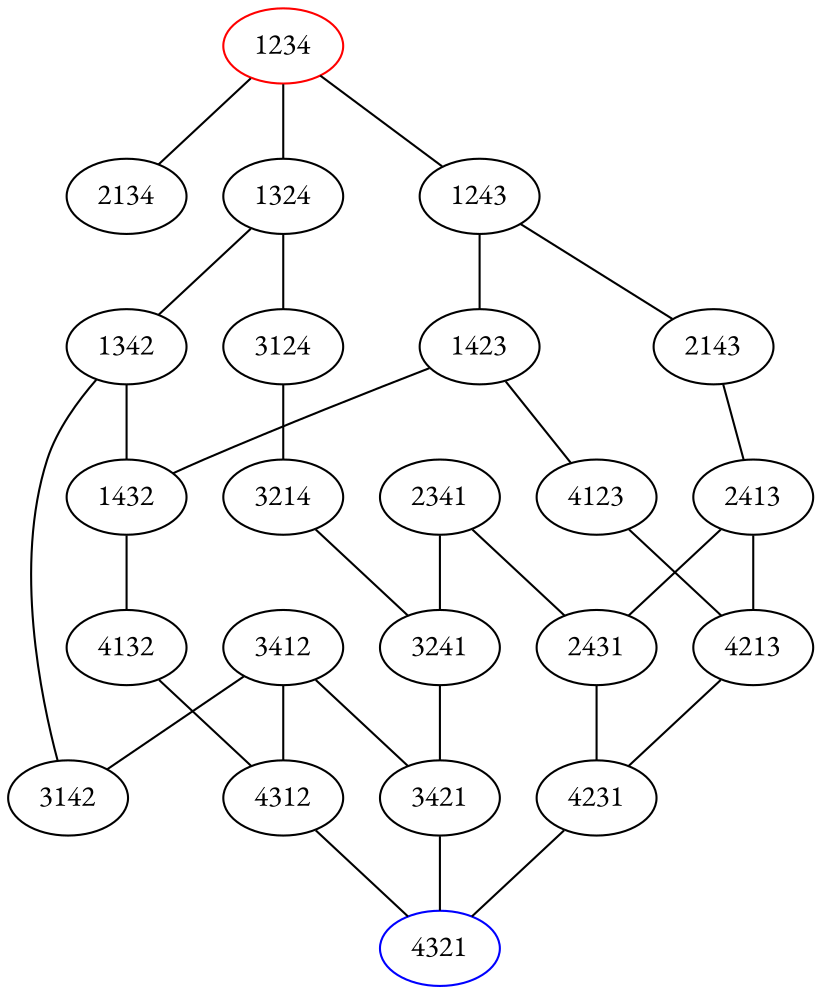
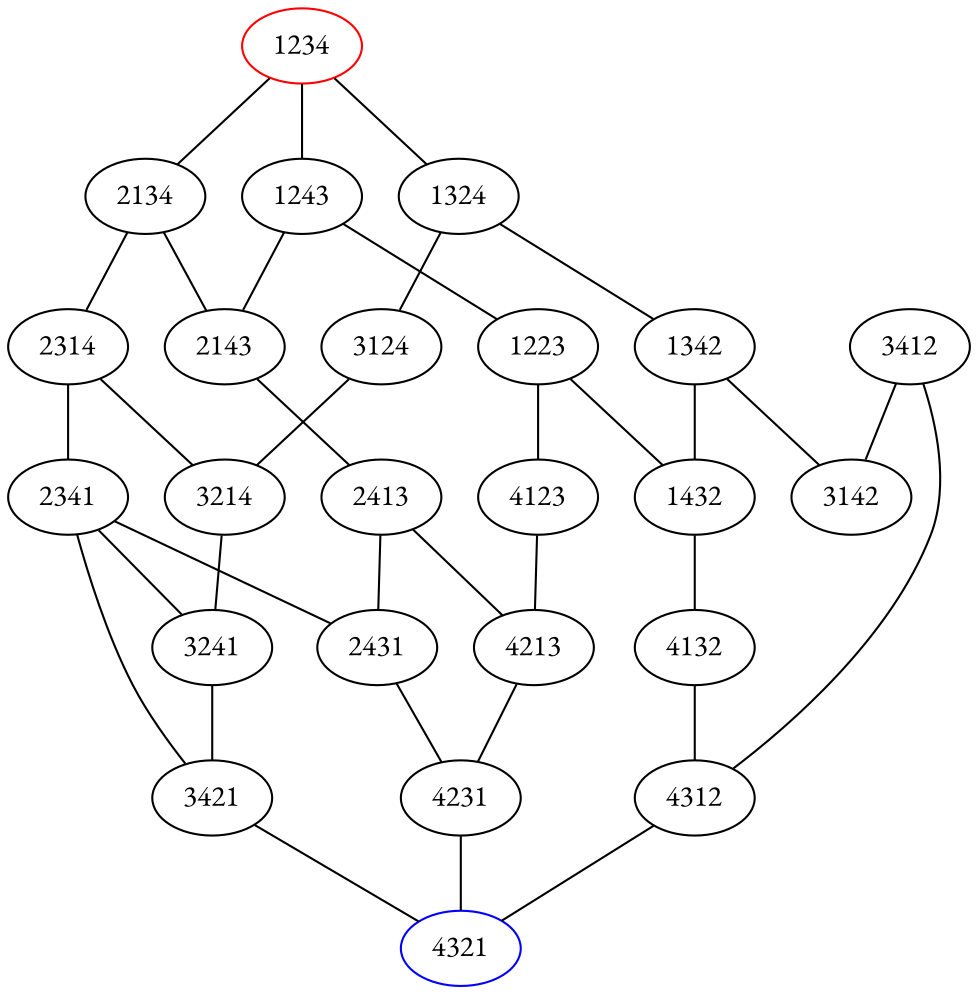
edge "2134" -- "2143": added
node "2314": added
node "1423": label "1423" -> "1223"
edge "3412" -- "3421": now "2341" -- "3421"
